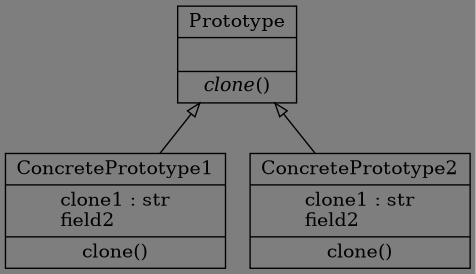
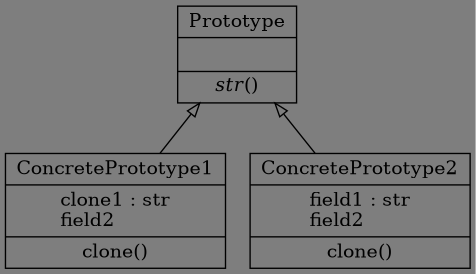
node "Prototype": text "clone" -> "str"
node "ConcretePrototype2": text "clone1 : str" -> "field1 : str"
